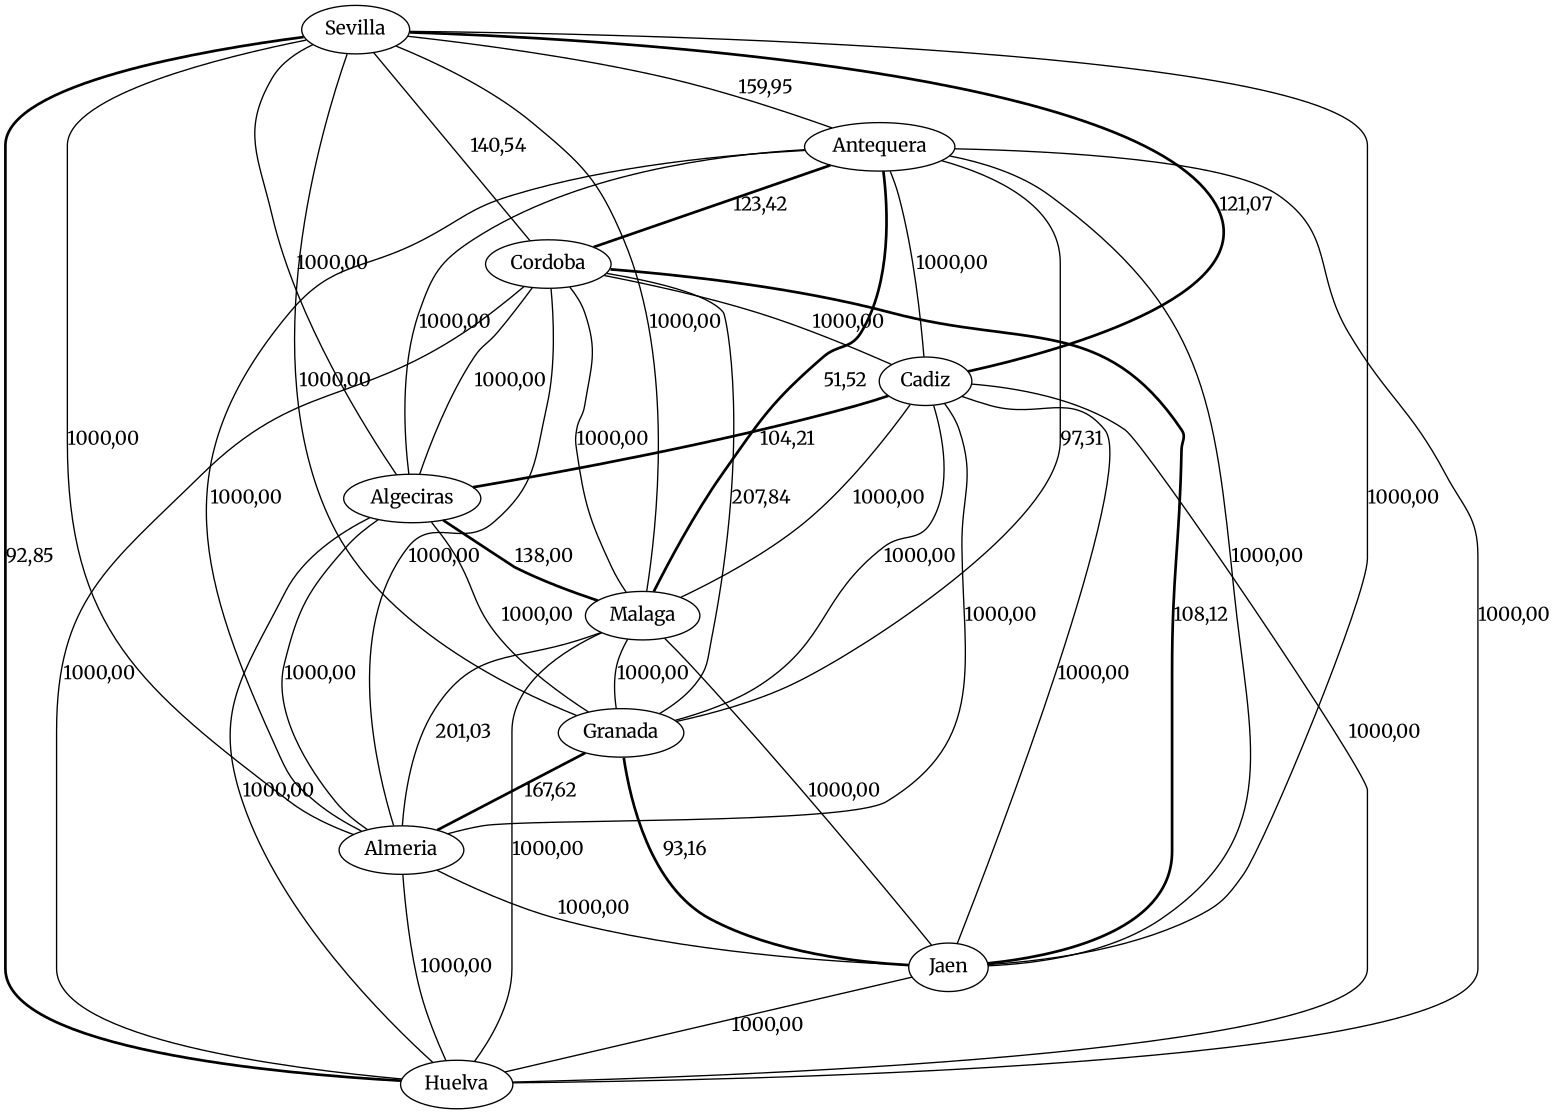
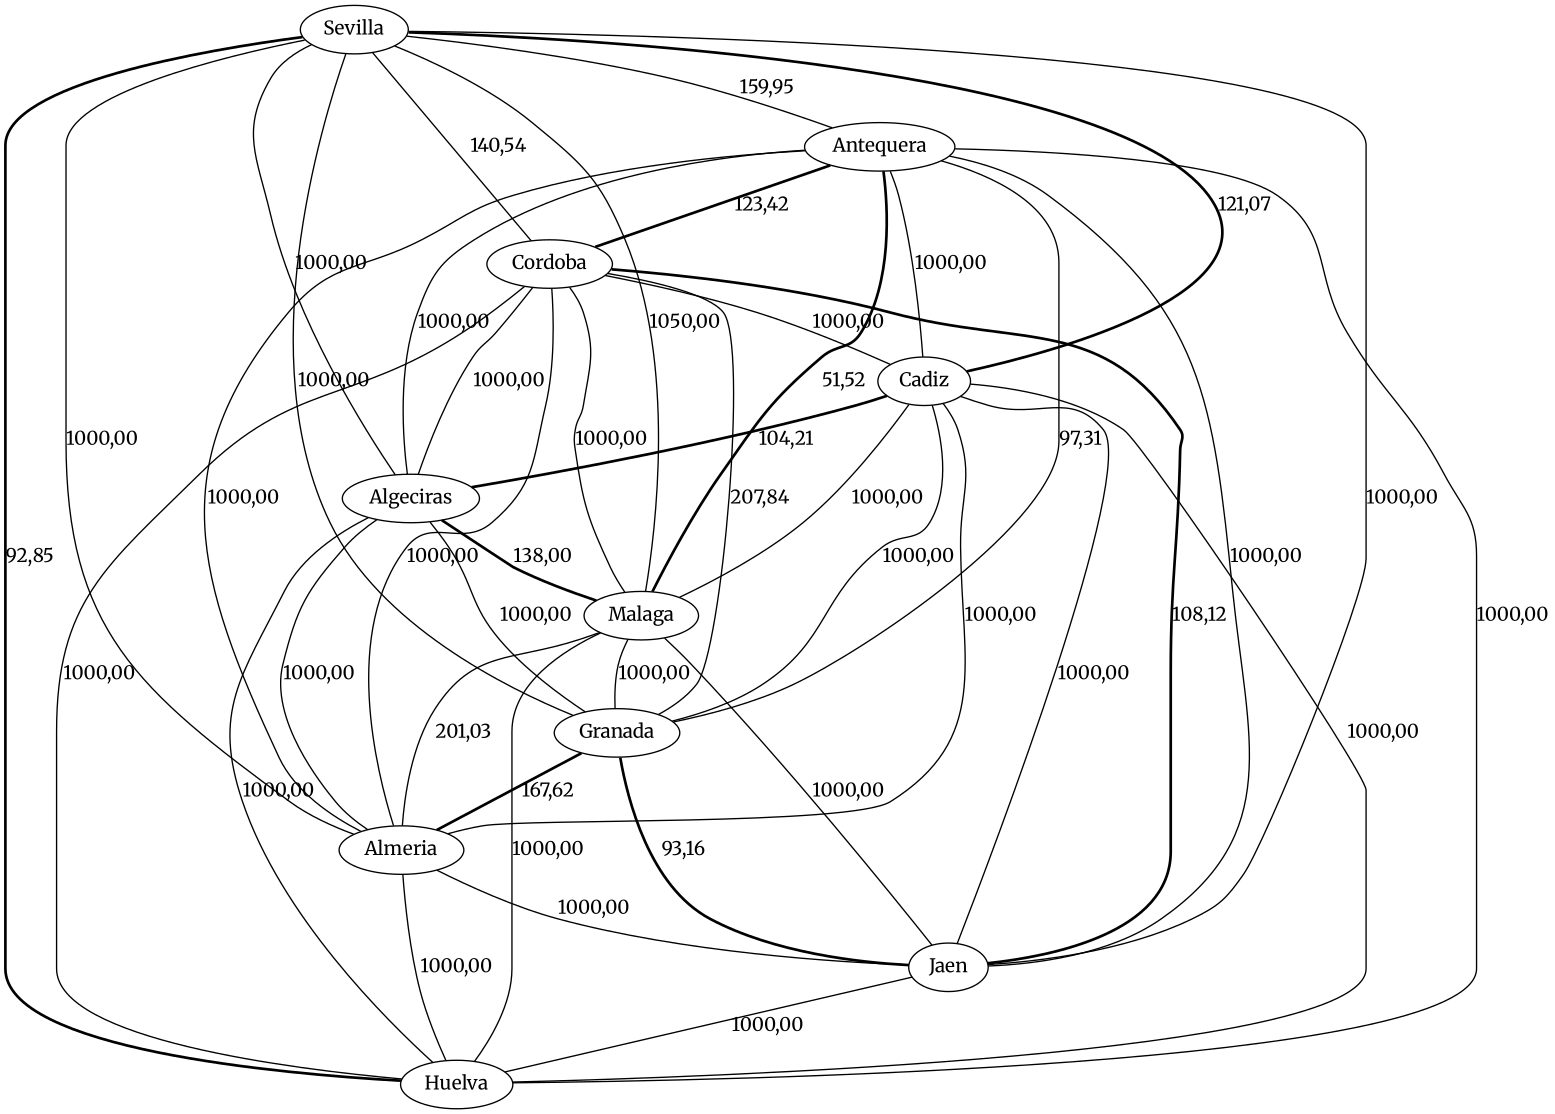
edge "Sevilla" -- "Malaga": label "1000,00" -> "1050,00"
